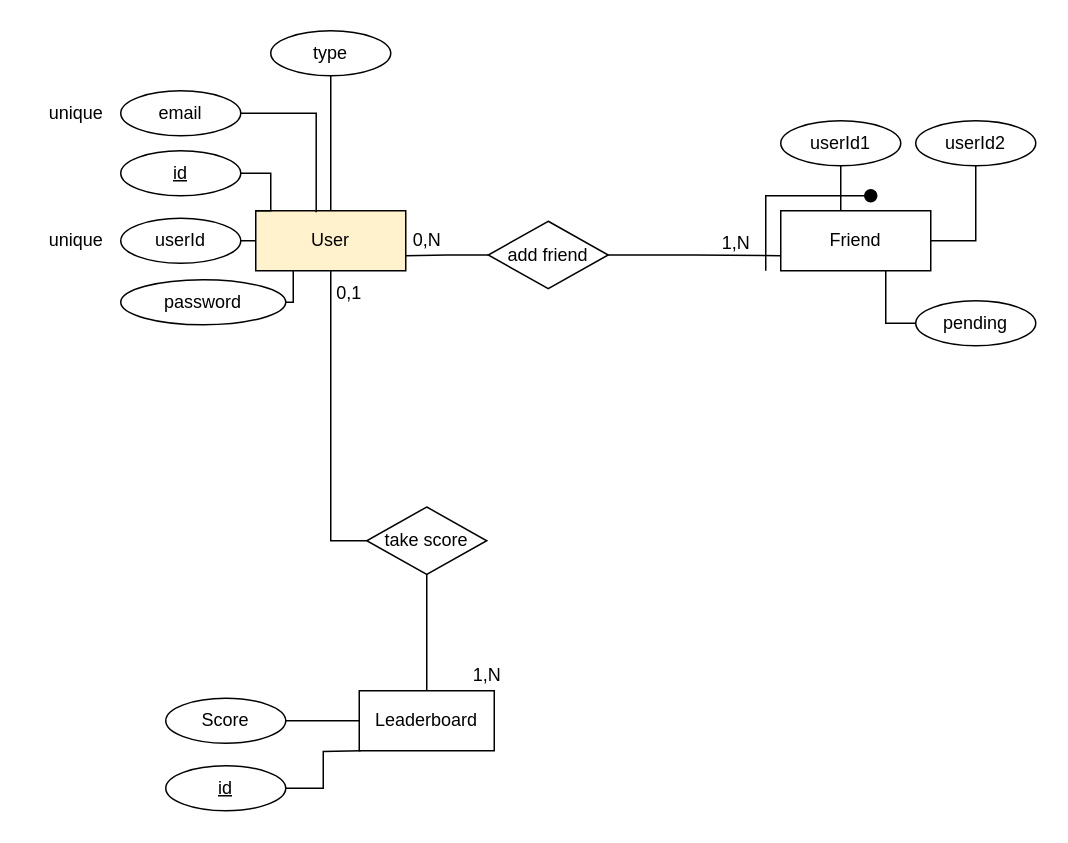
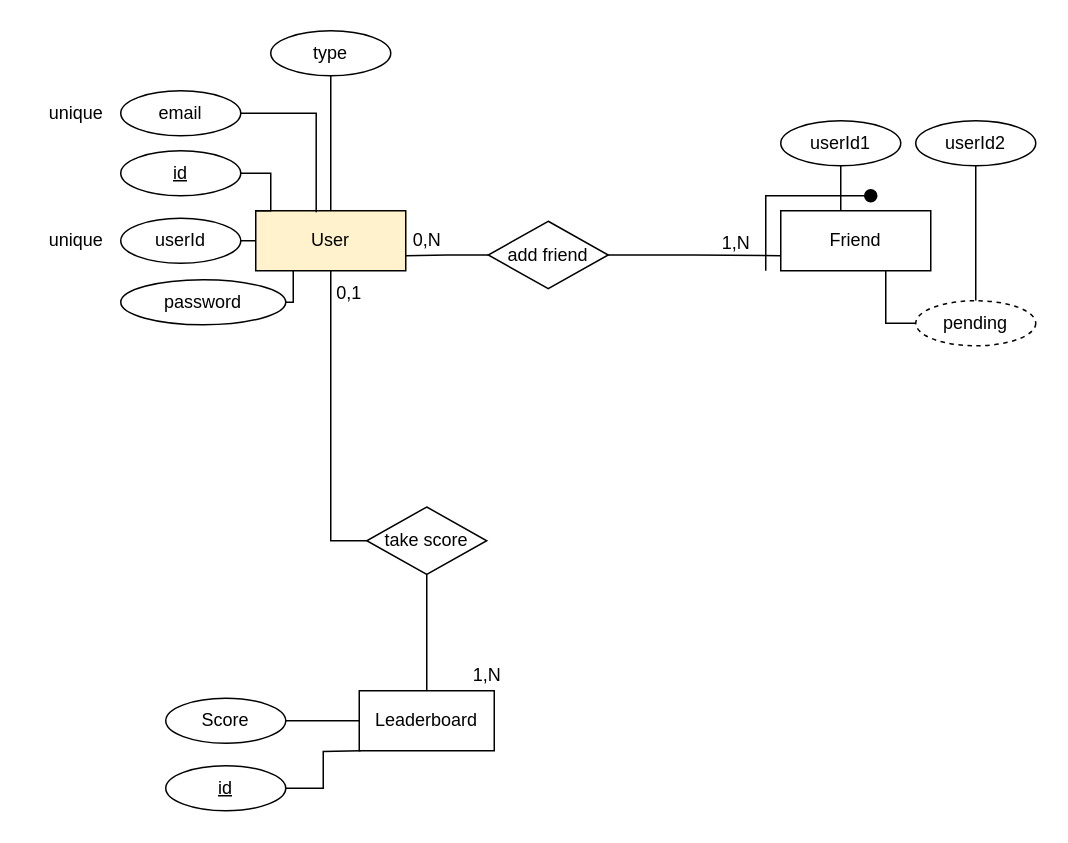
edge "userId2" -- "Friend": now "userId2" -- "pending"
node "pending": style solid -> dashed
